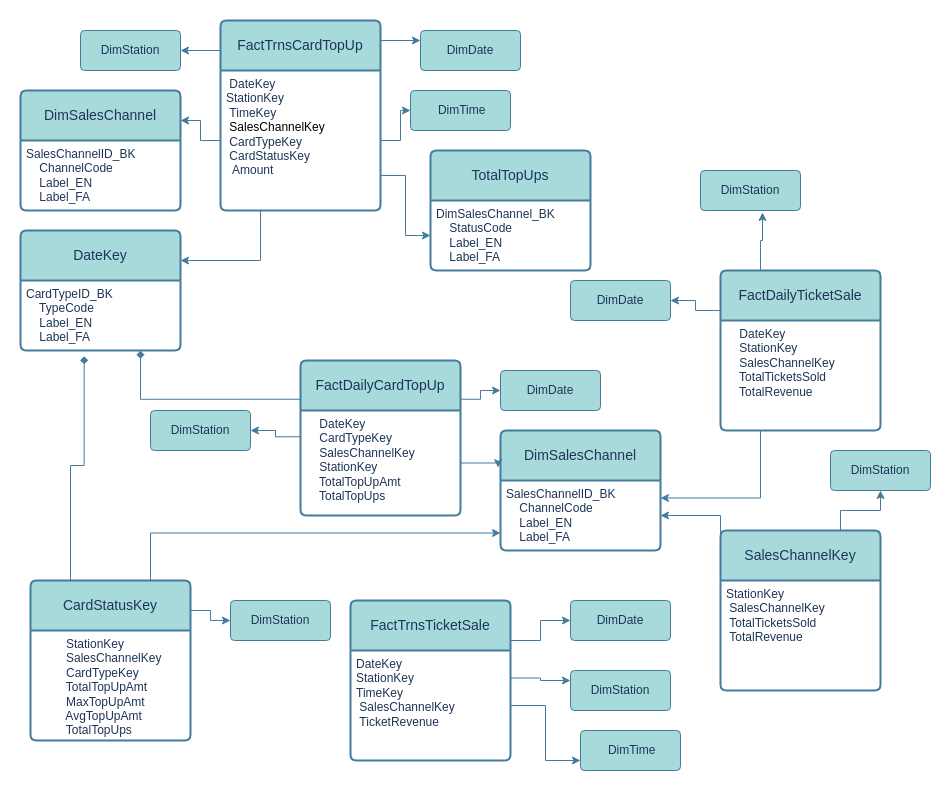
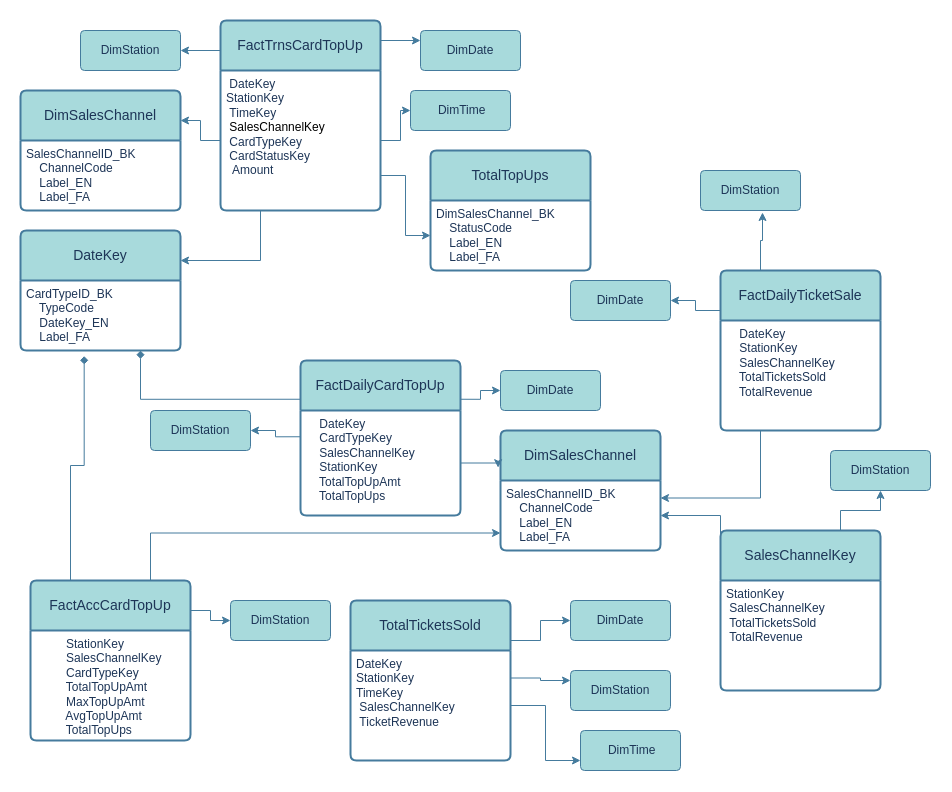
node "CardTypeID_BK TypeCode Label_EN Label_FA": label "CardTypeID_BK TypeCode Label_EN Label_FA" -> "CardTypeID_BK TypeCode DateKey_EN Label_FA"
node "CardStatusKey": label "CardStatusKey" -> "FactAccCardTopUp"
node "FactTrnsTicketSale": label "FactTrnsTicketSale" -> "TotalTicketsSold"
